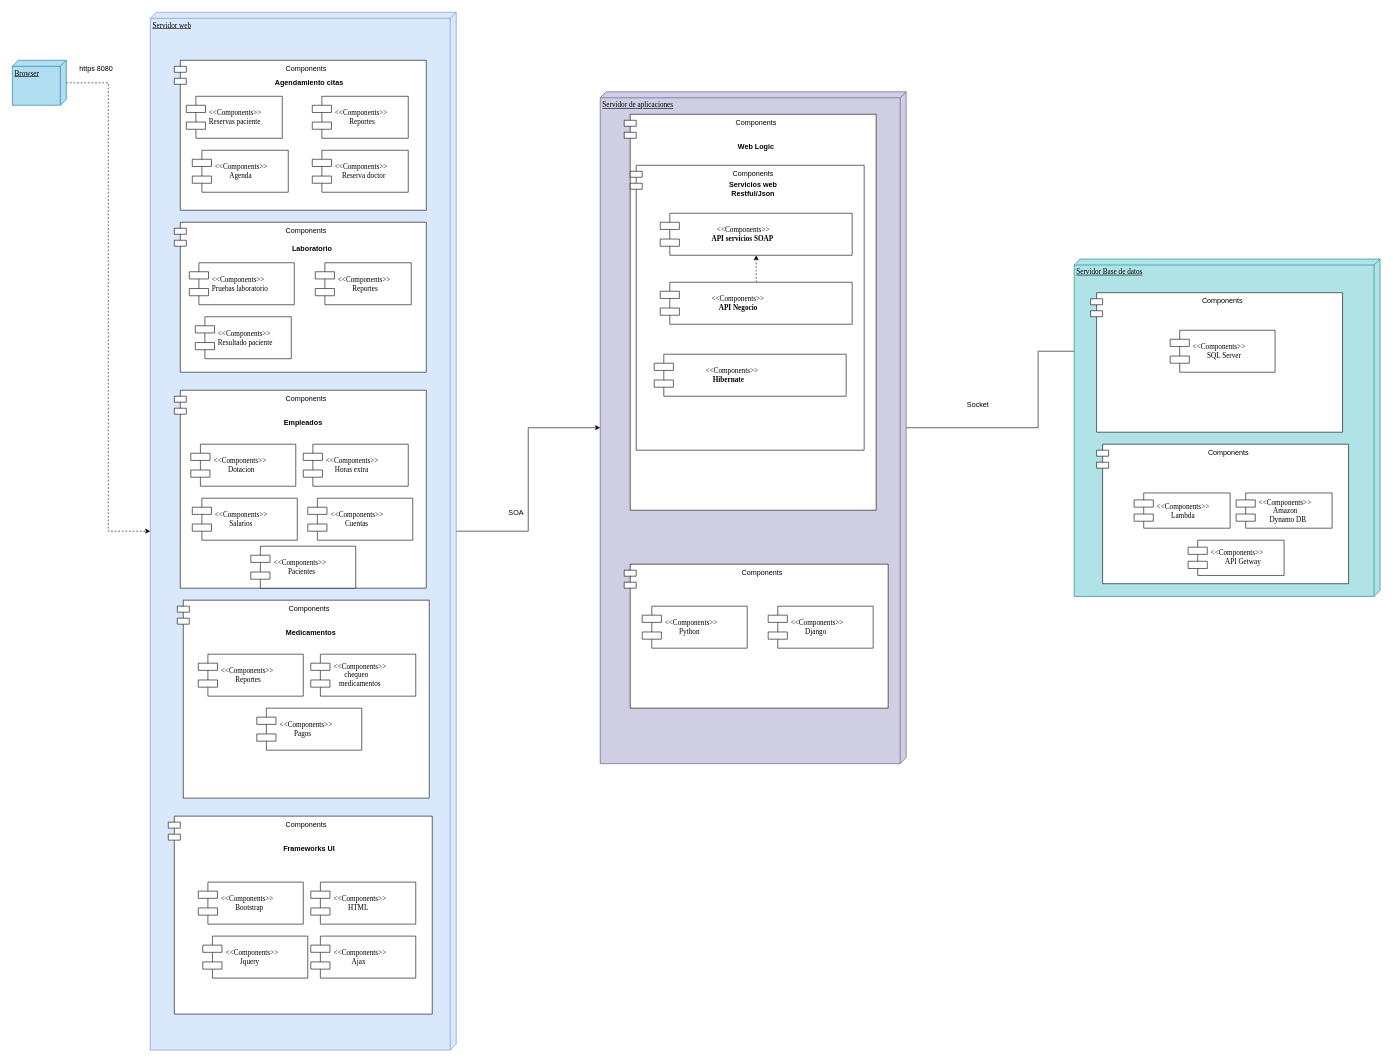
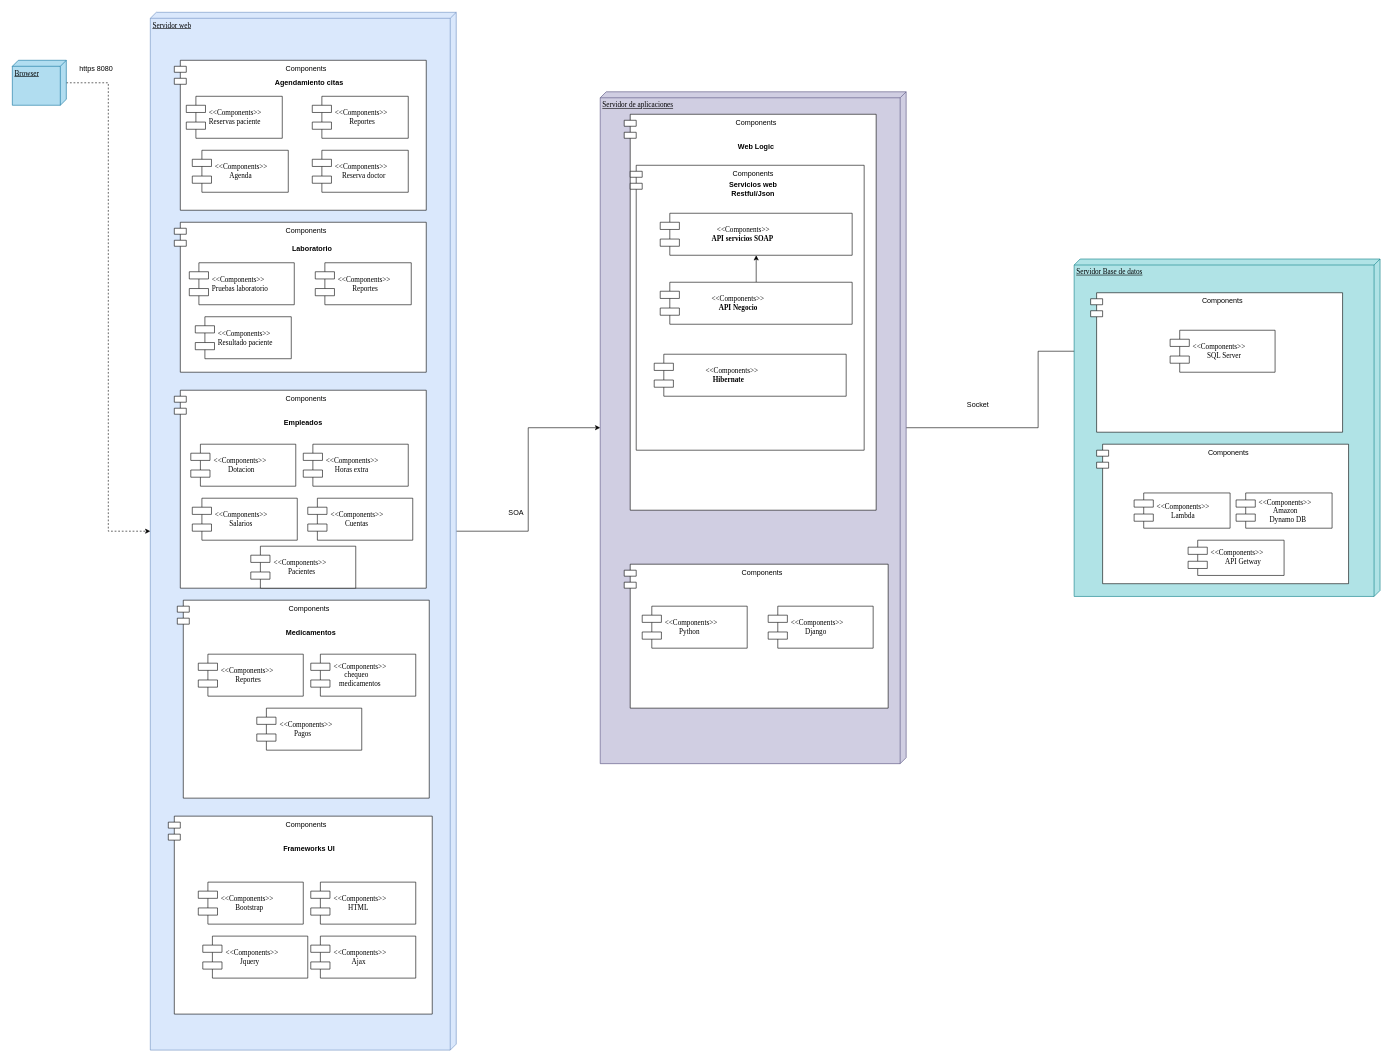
edge "<<Components>> API Negocio" -> "<<Components>> API servicios SOAP": style dashed -> solid
